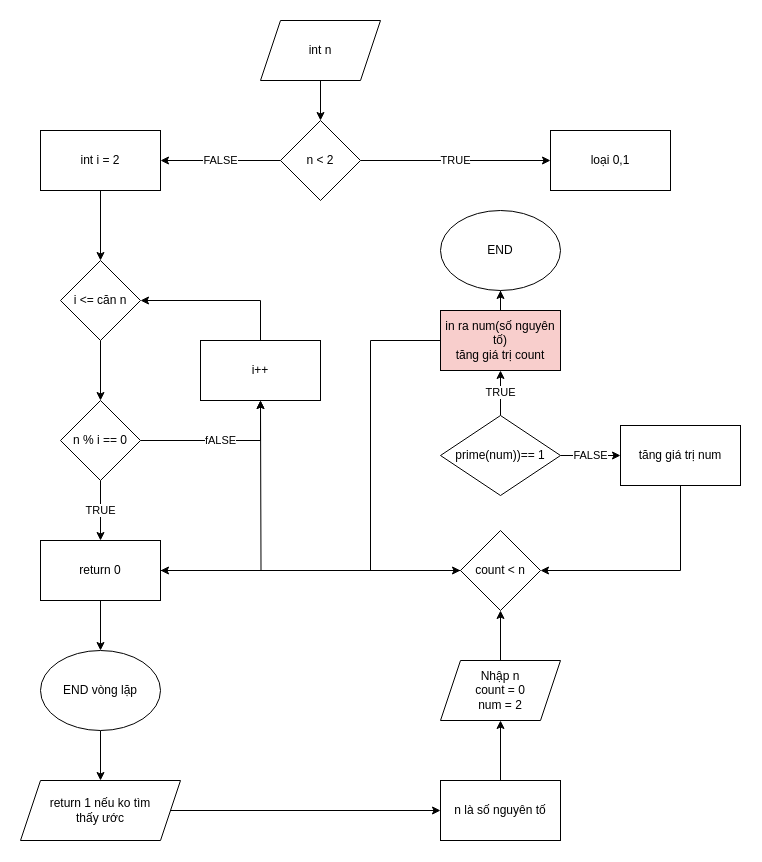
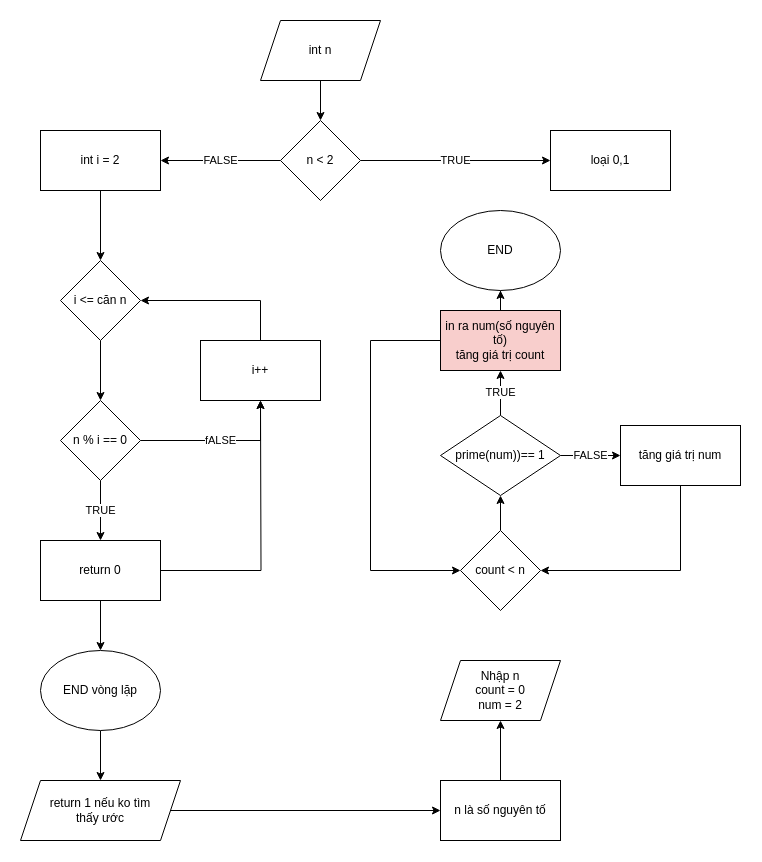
edge "count < n" -> "return 0": now "count < n" -> "prime(num))== 1"
edge "Nhập n count = 0 num = 2" -> "count < n": removed
